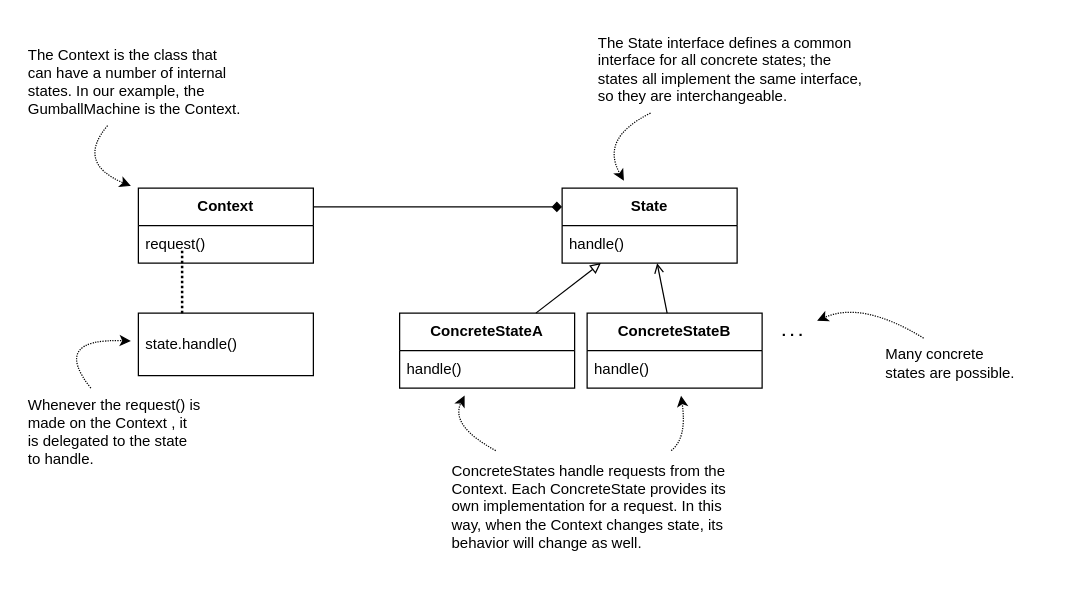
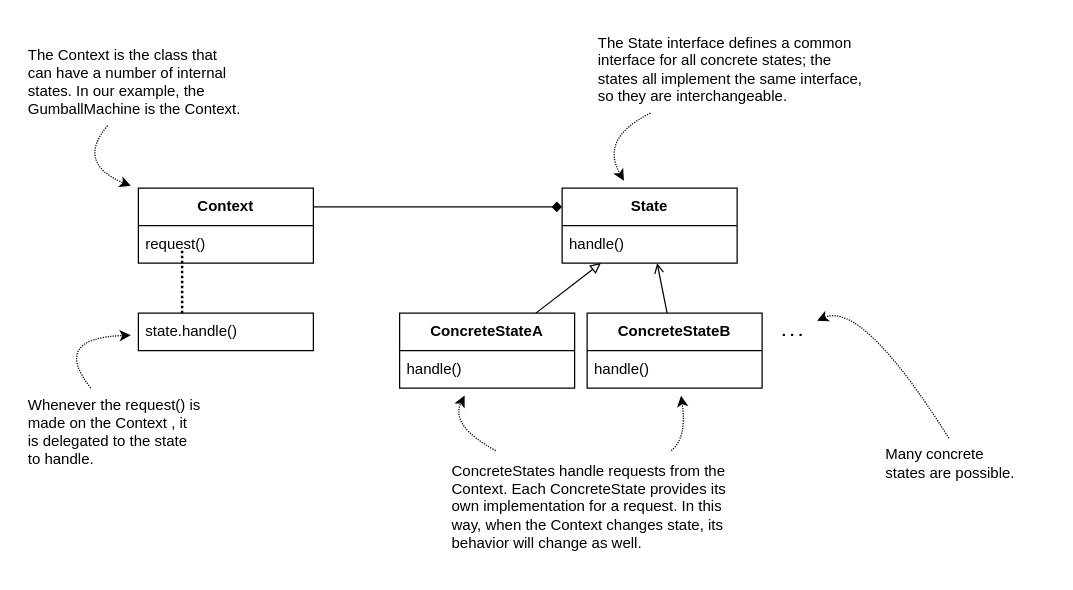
node "state.handle()": size 175x63 -> 175x38
node "Many concrete states are possible.": moved (964, 363) -> (964, 463)
